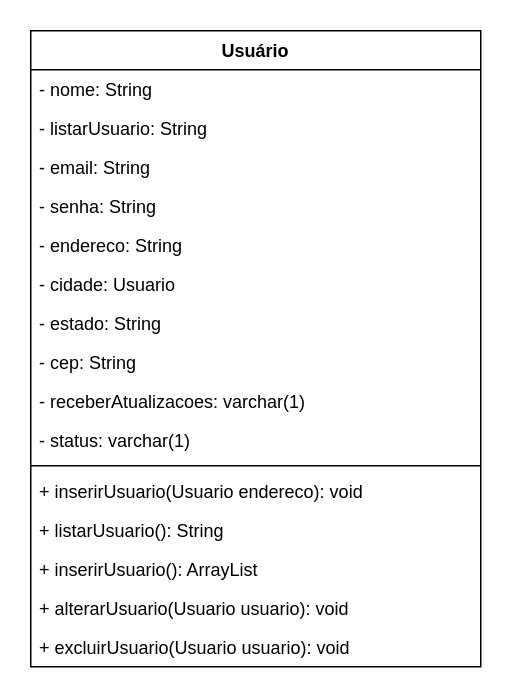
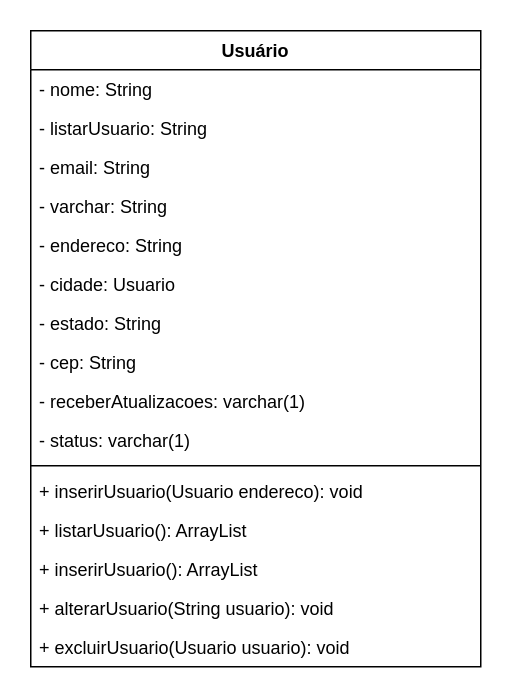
node "- senha: String": label "- senha: String" -> "- varchar: String"
node "+ listarUsuario(): String": label "+ listarUsuario(): String" -> "+ listarUsuario(): ArrayList"
node "+ alterarUsuario(Usuario usuario): void": label "+ alterarUsuario(Usuario usuario): void" -> "+ alterarUsuario(String usuario): void"
